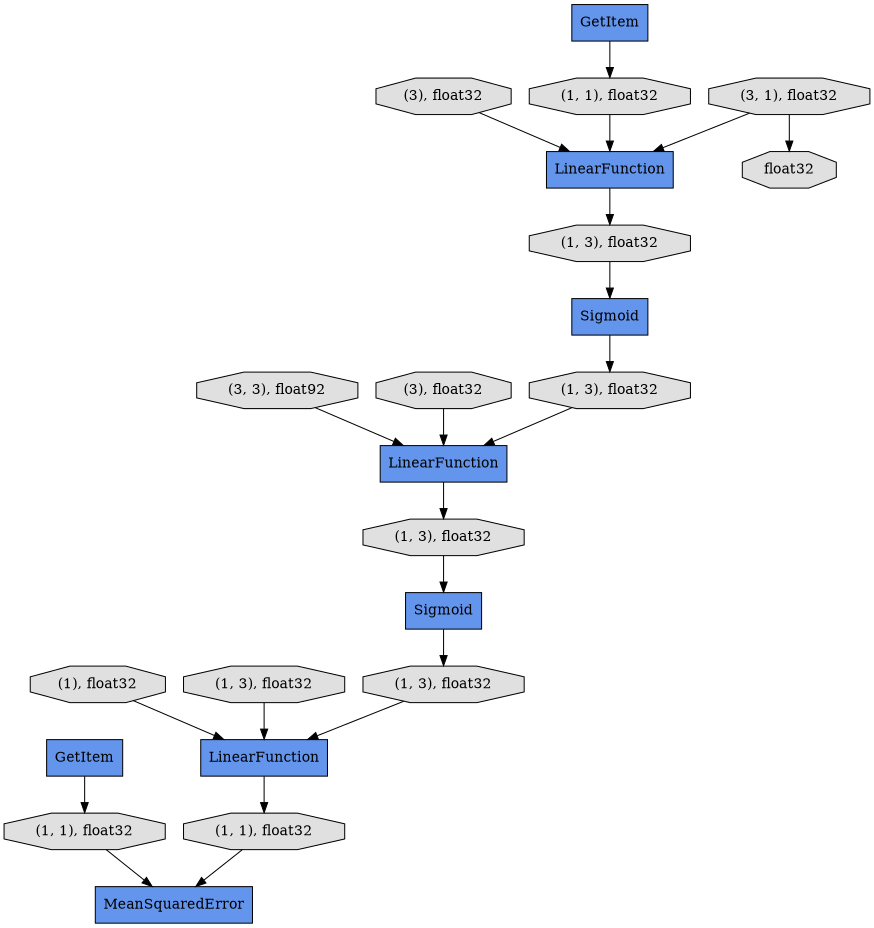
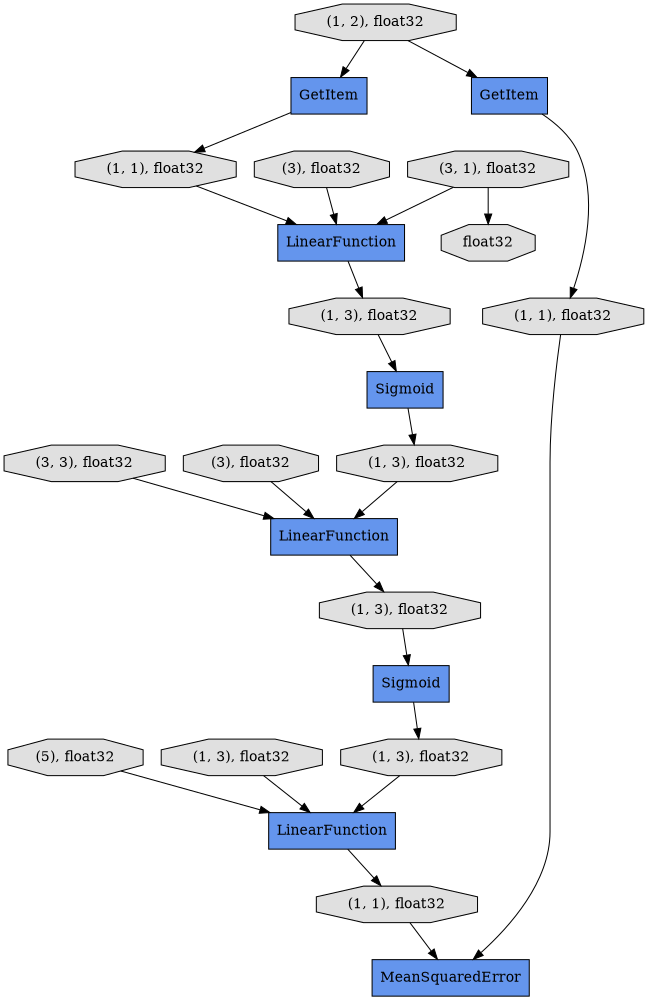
node "(1, 2), float32": added
node "(3, 3), float92": label "(3, 3), float92" -> "(3, 3), float32"
node "(1), float32": label "(1), float32" -> "(5), float32"
